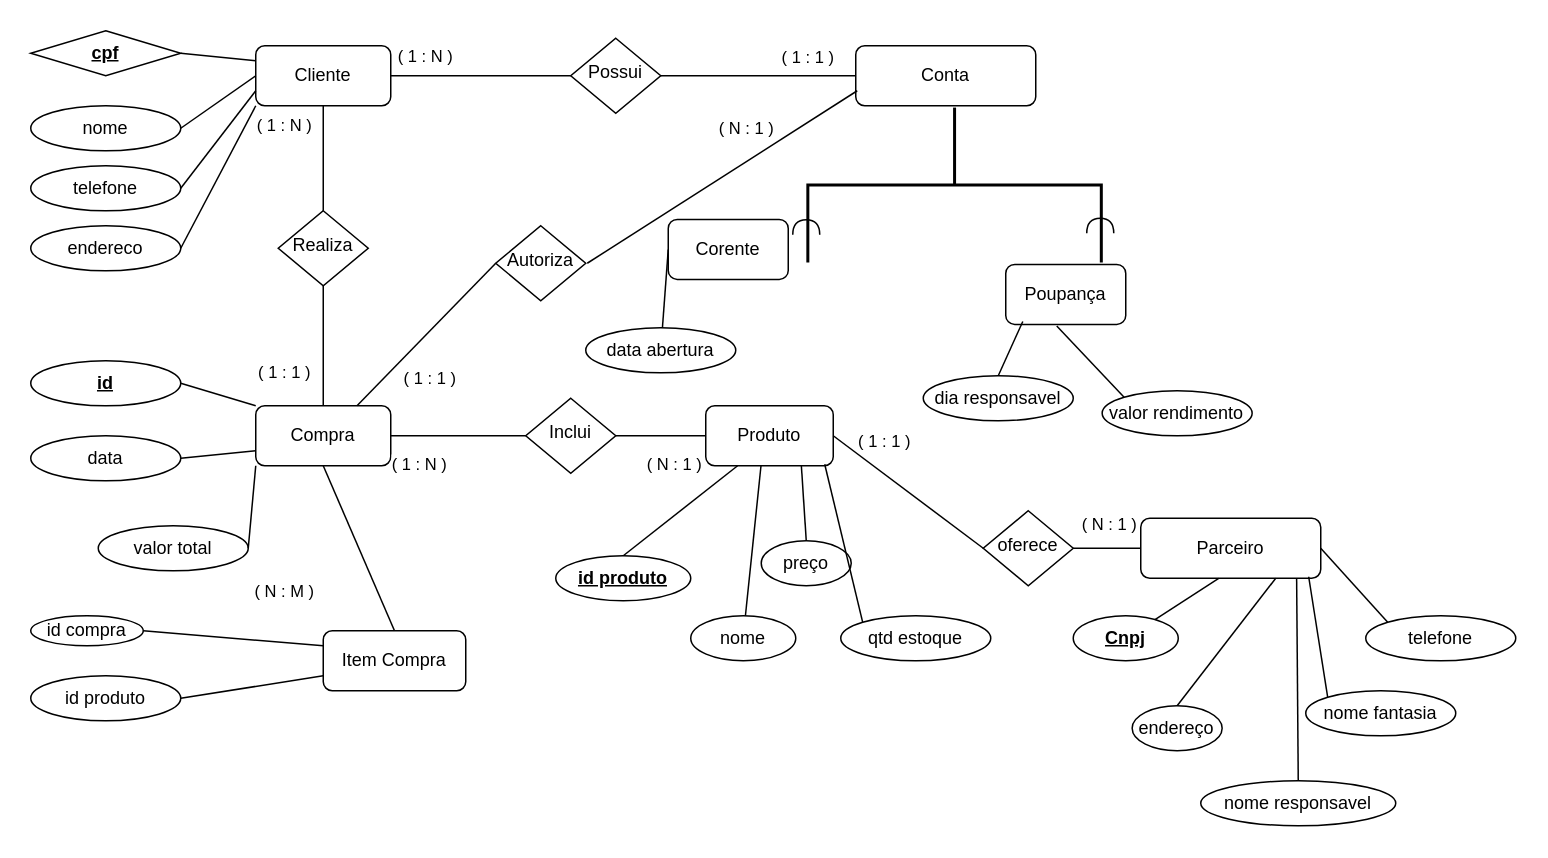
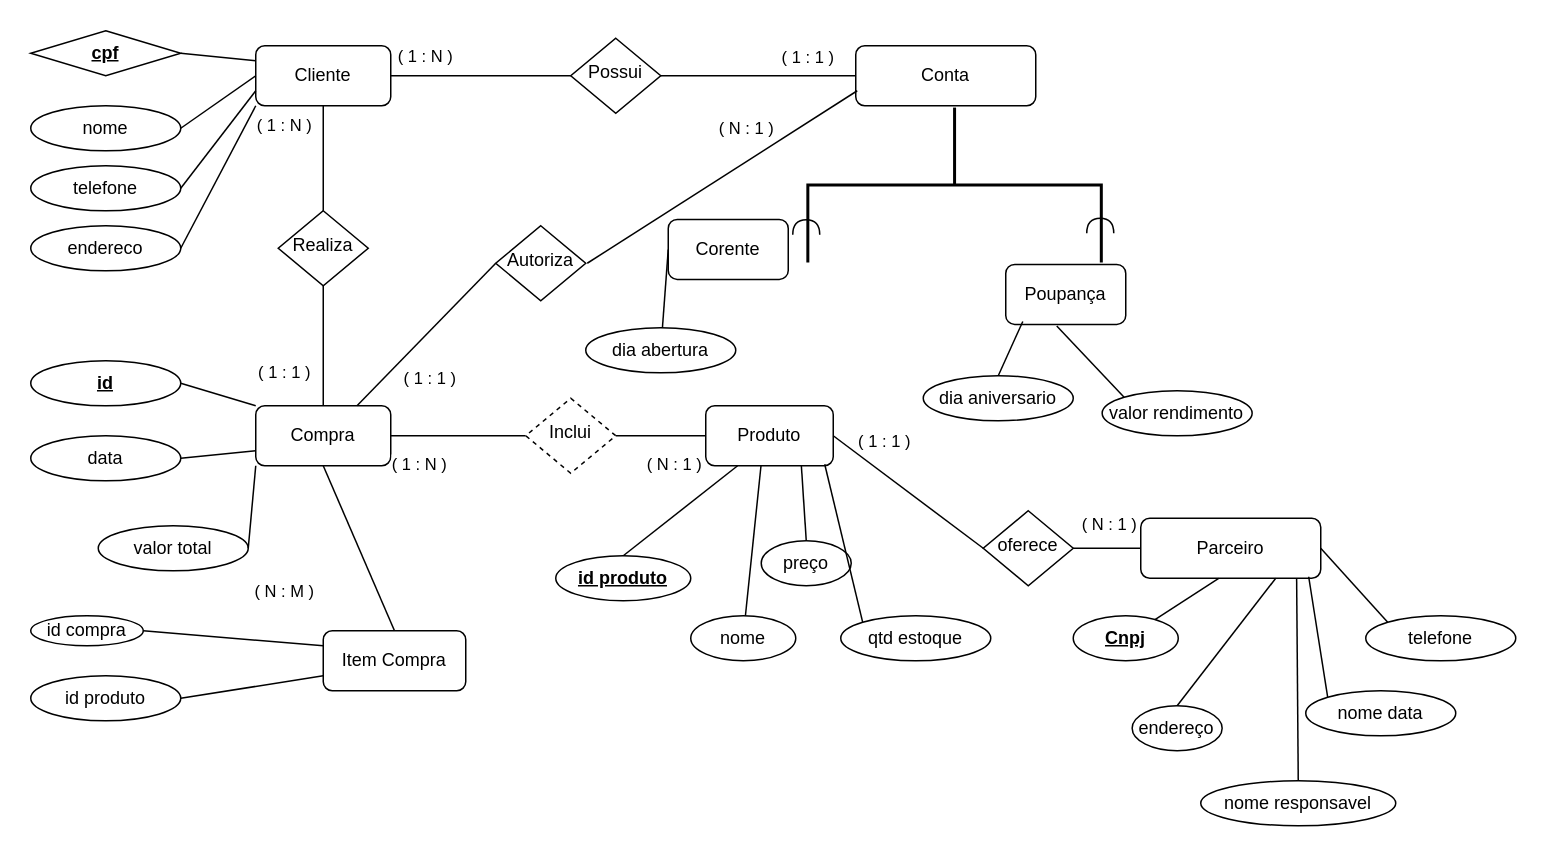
node "data abertura": label "data abertura" -> "dia abertura"
node "dia responsavel": label "dia responsavel" -> "dia aniversario"
node "Inclui": style solid -> dashed
node "nome fantasia": label "nome fantasia" -> "nome data"
